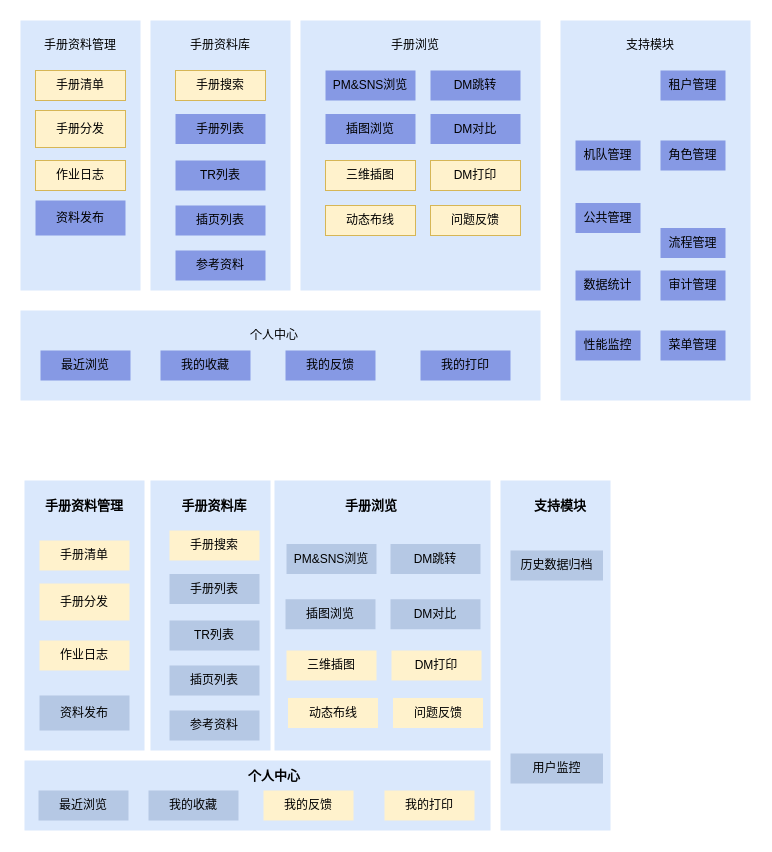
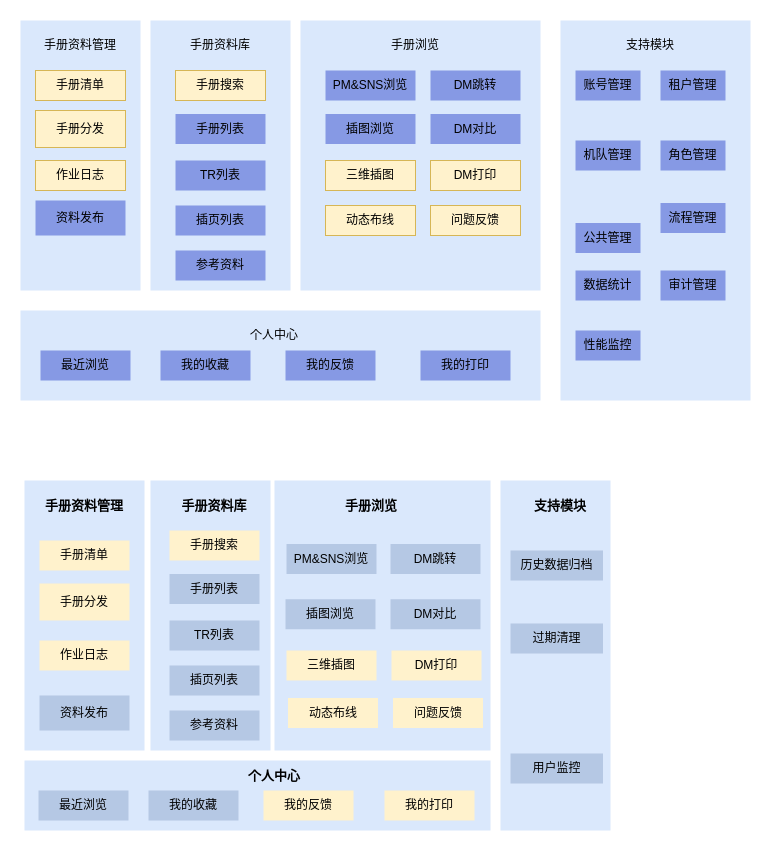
node "账号管理": added
node "公共管理": moved (608, 218) -> (608, 238)
node "流程管理": moved (693, 243) -> (693, 218)
node "菜单管理": removed
node "过期清理": added
